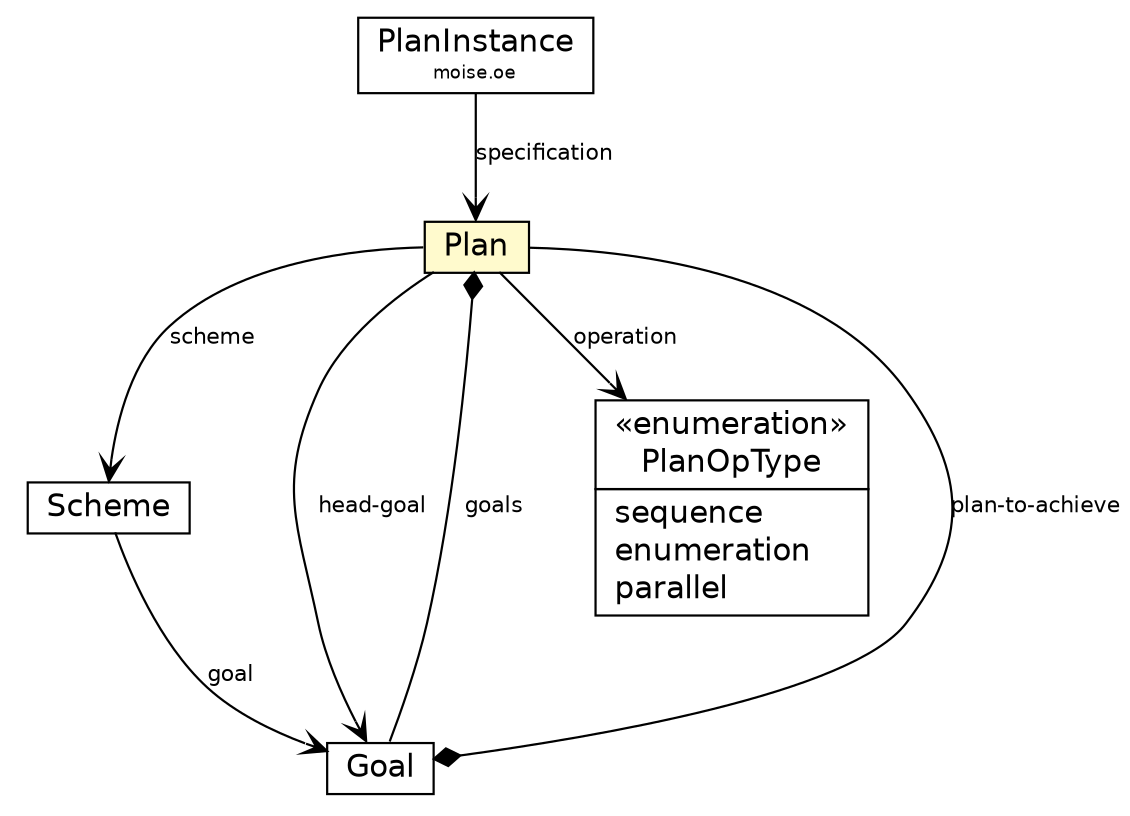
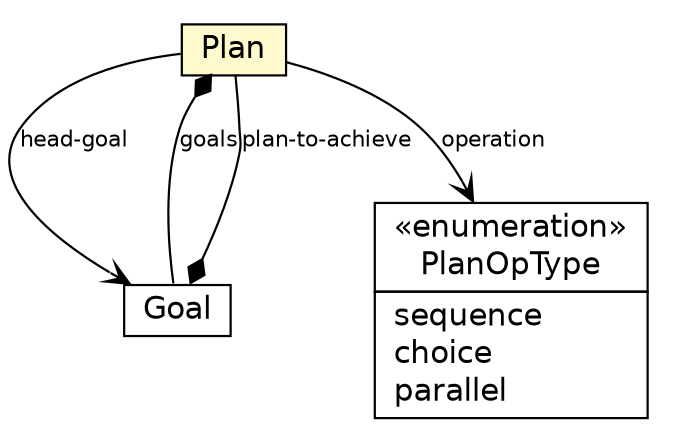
node "PlanInstance": removed
node "Scheme": removed
node "PlanOpType": text "enumeration" -> "choice"
